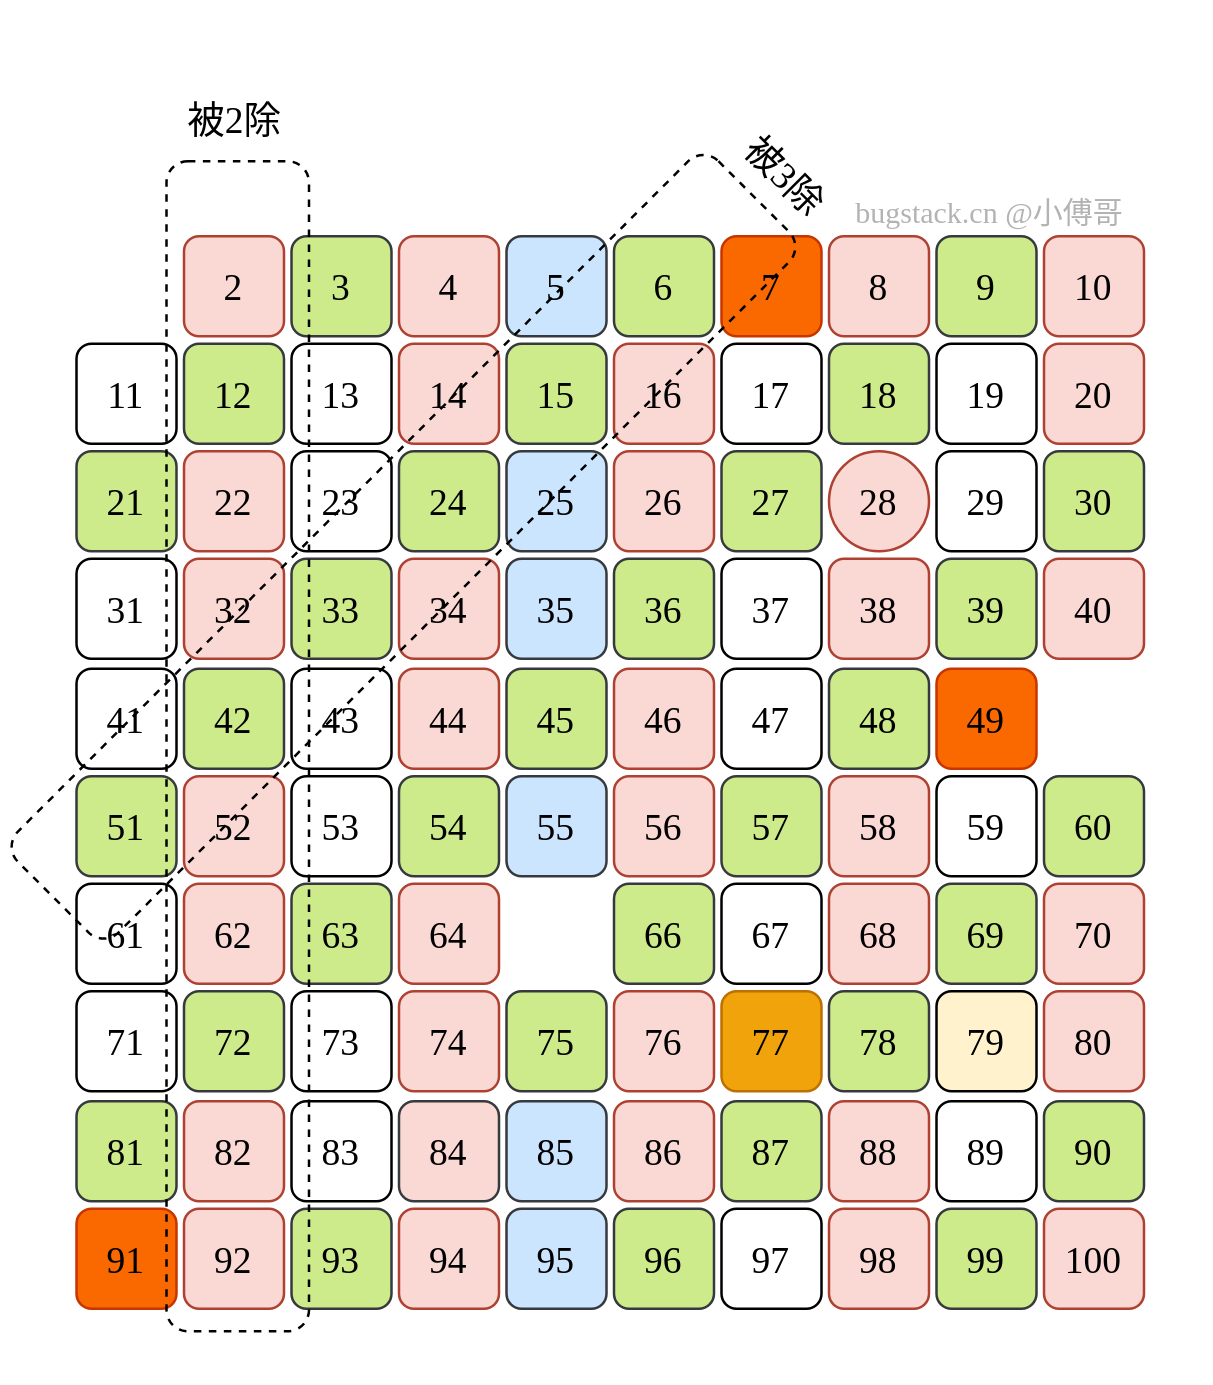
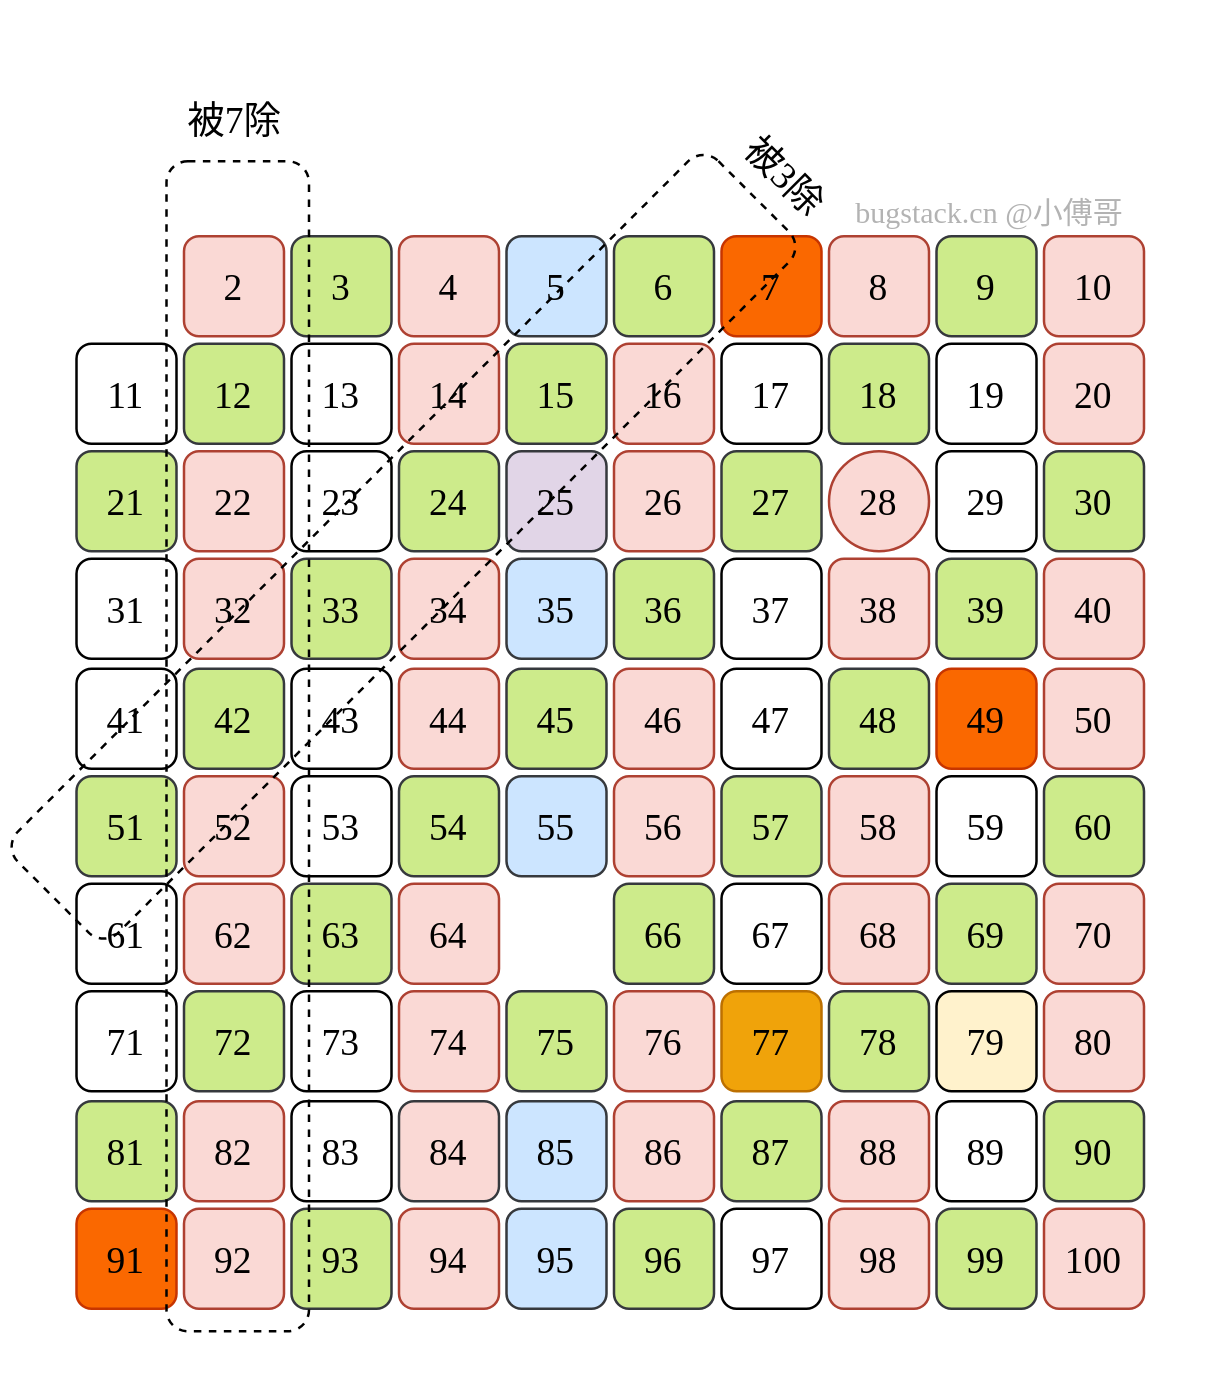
node "被2除": label "被2除" -> "被7除"
node "25": fillcolor #cce5ff -> #e1d5e7
node "50": added
